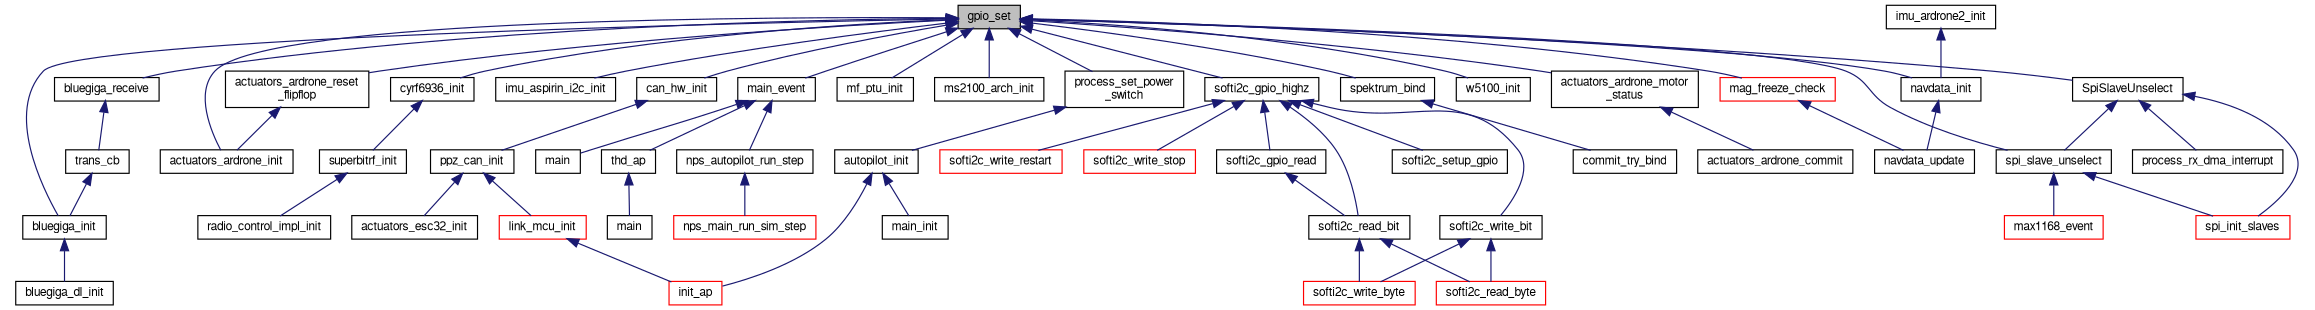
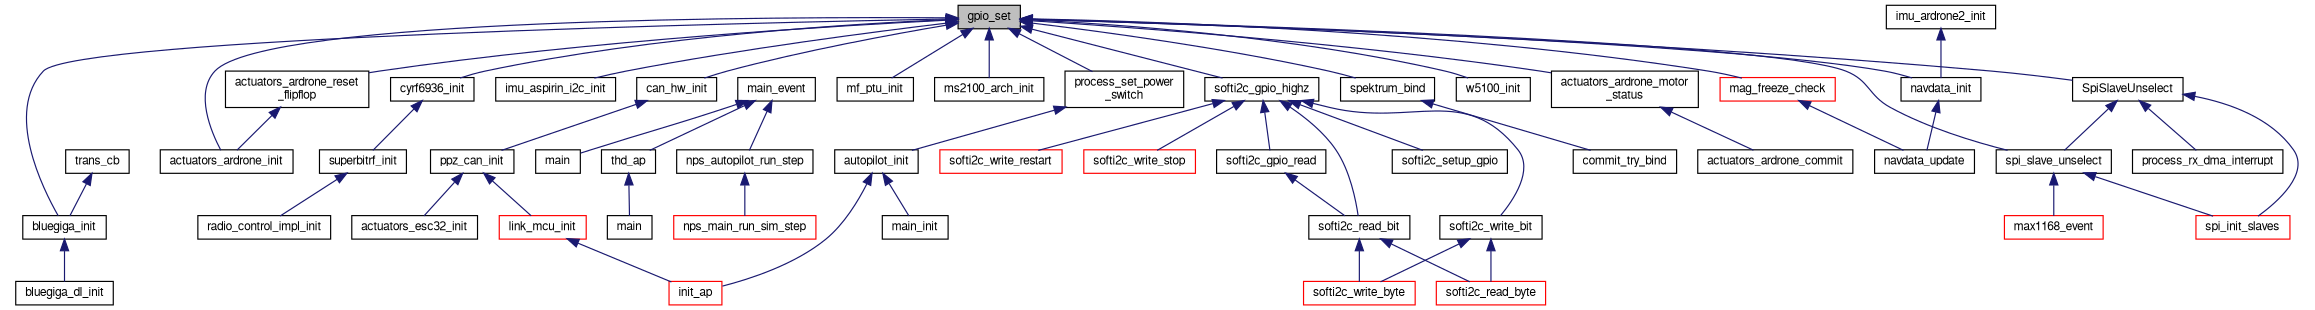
edge "main_event" -> "gpio_set": removed
node "bluegiga_receive": removed
